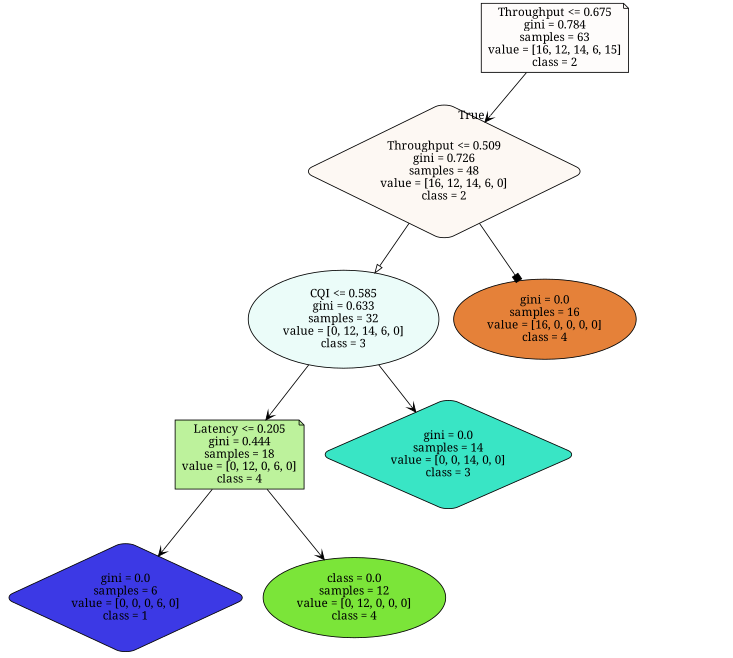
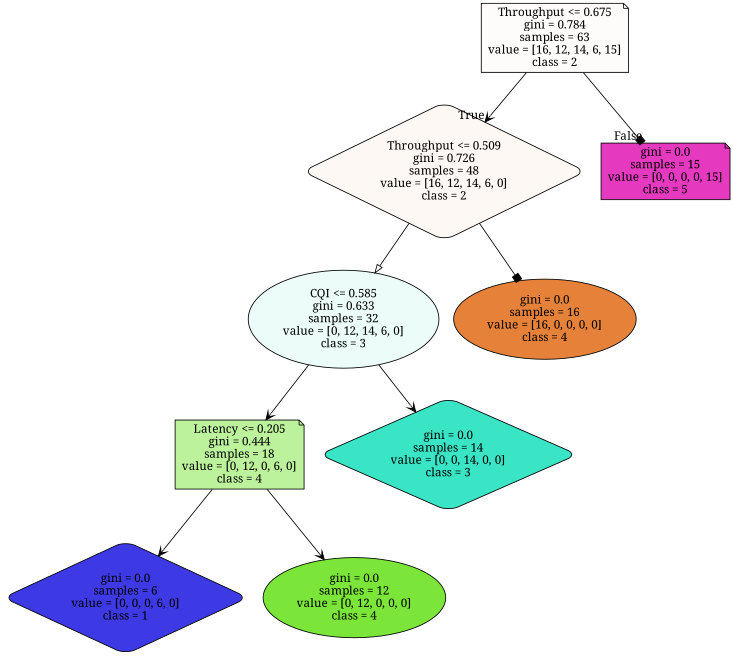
node "gini = 0.0 samples = 15 value = [0, 0, 0, 0, 15] class = 5": added
node "class = 0.0 samples = 12 value = [0, 12, 0, 0, 0] class = 4": label "class = 0.0 samples = 12 value = [0, 12, 0, 0, 0] class = 4" -> "gini = 0.0 samples = 12 value = [0, 12, 0, 0, 0] class = 4"
